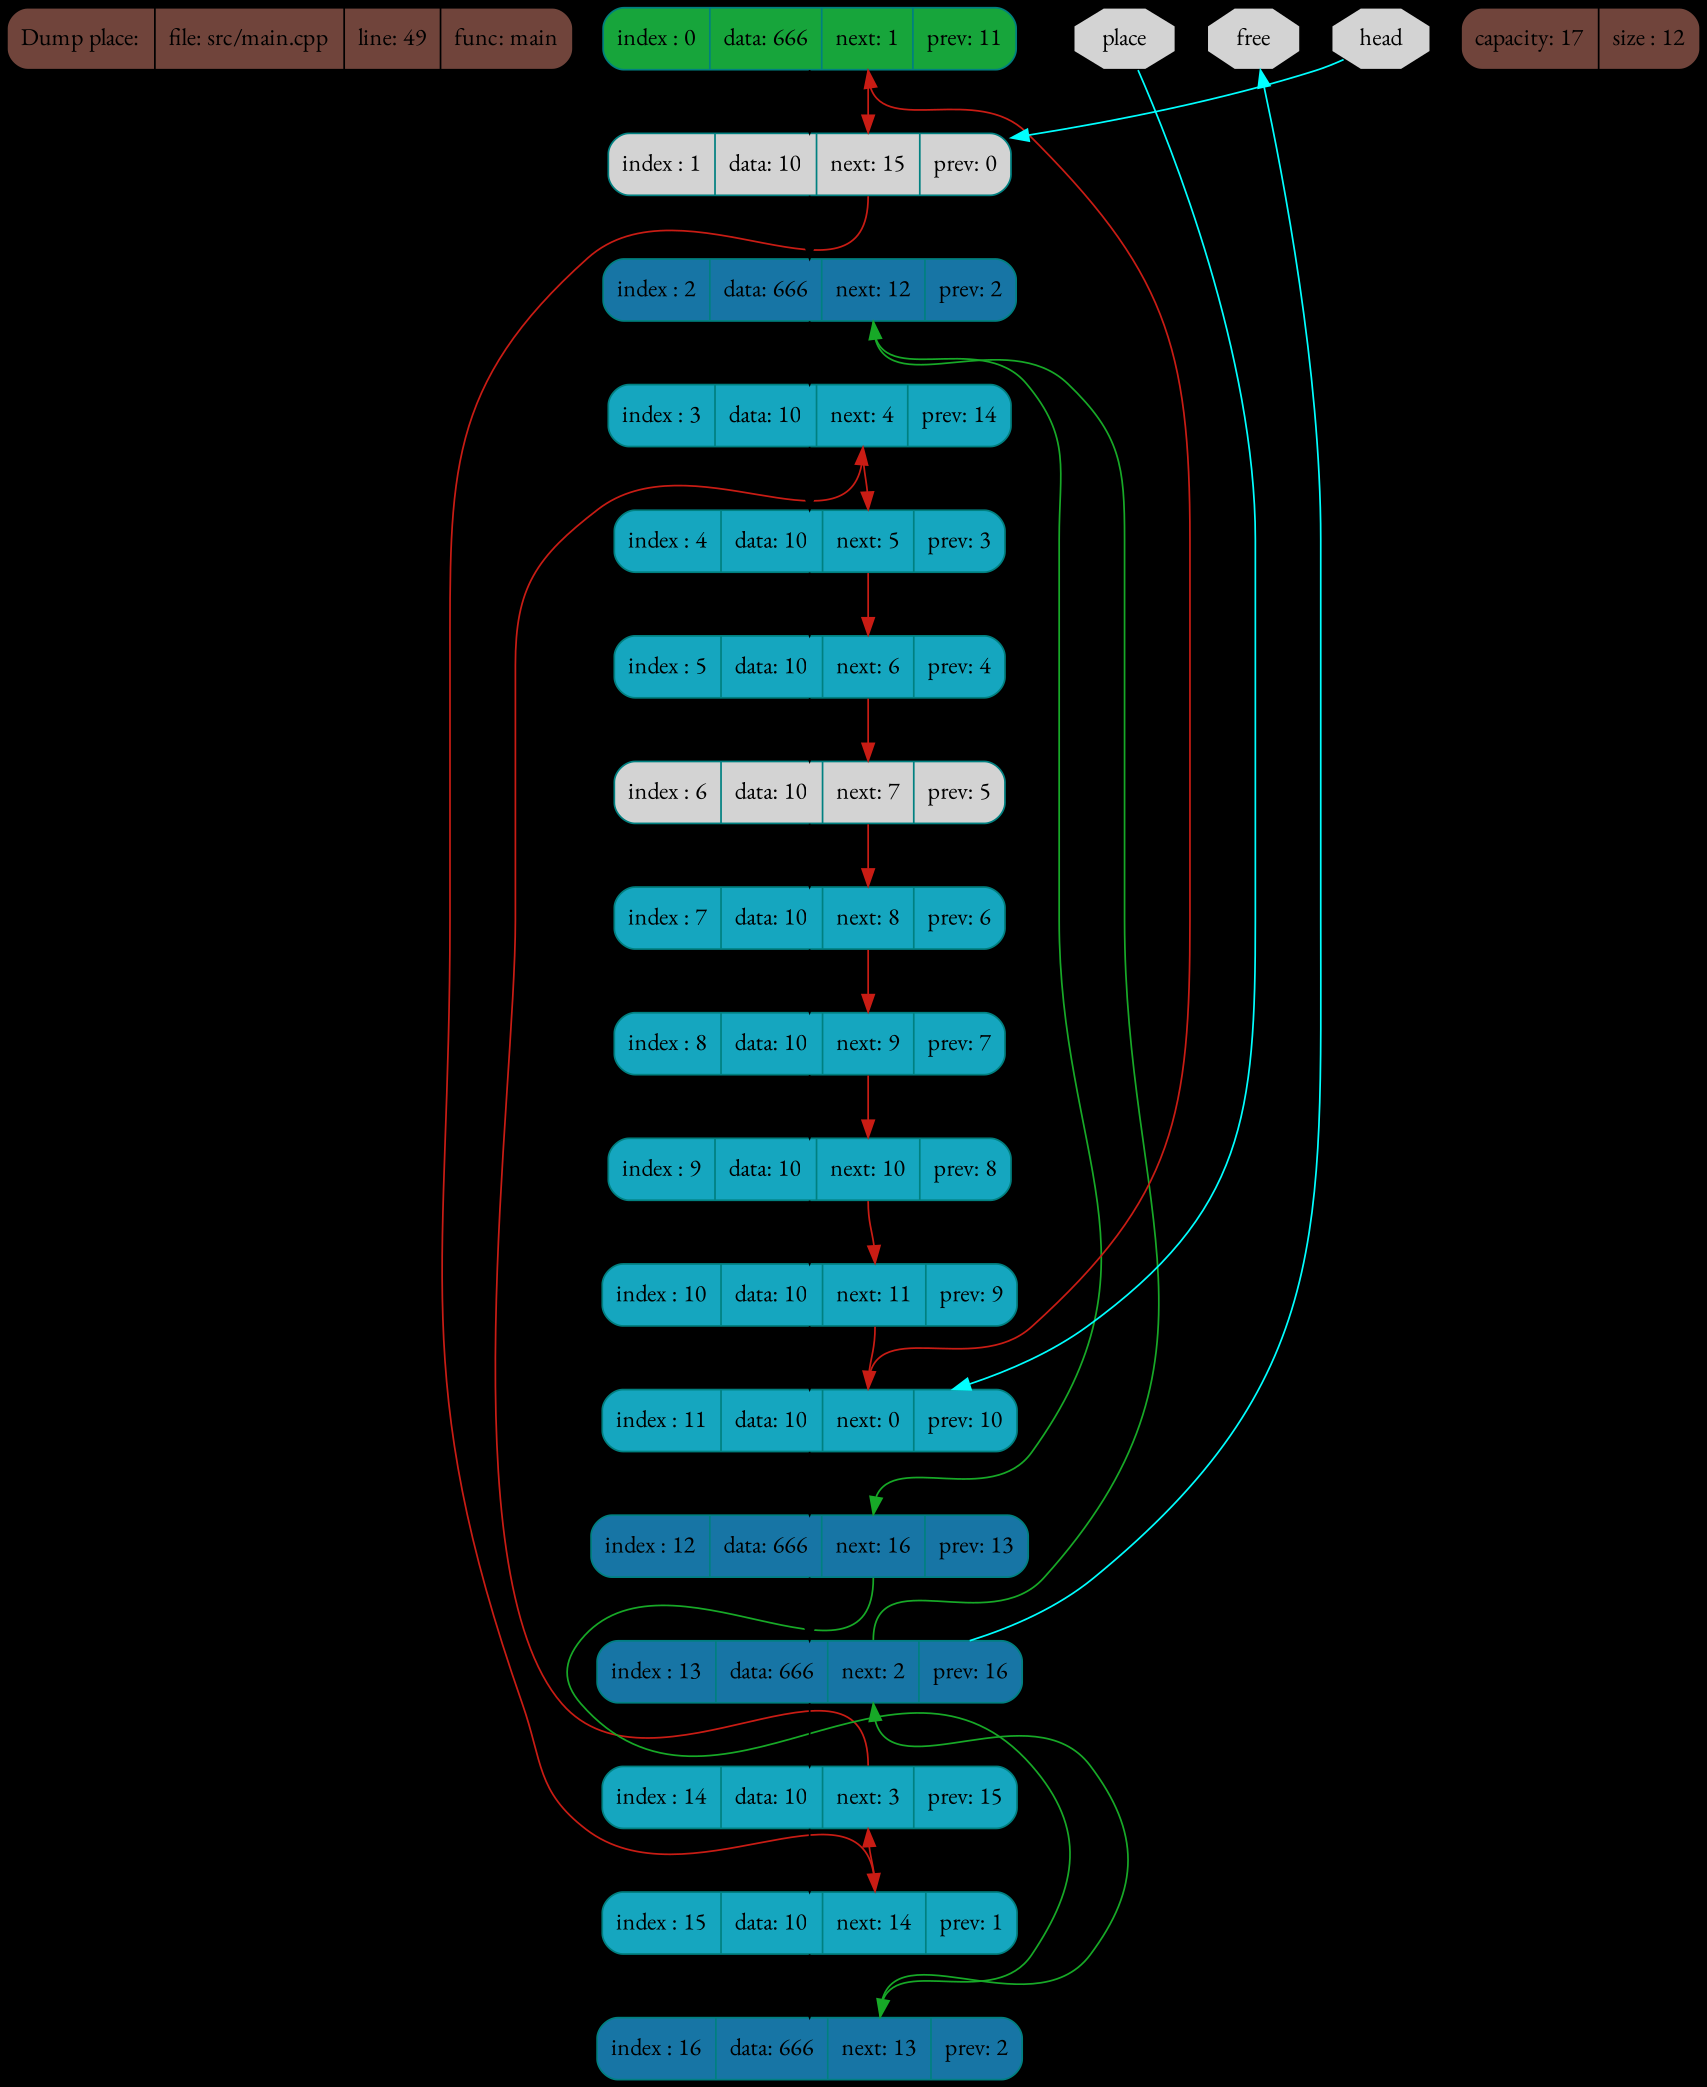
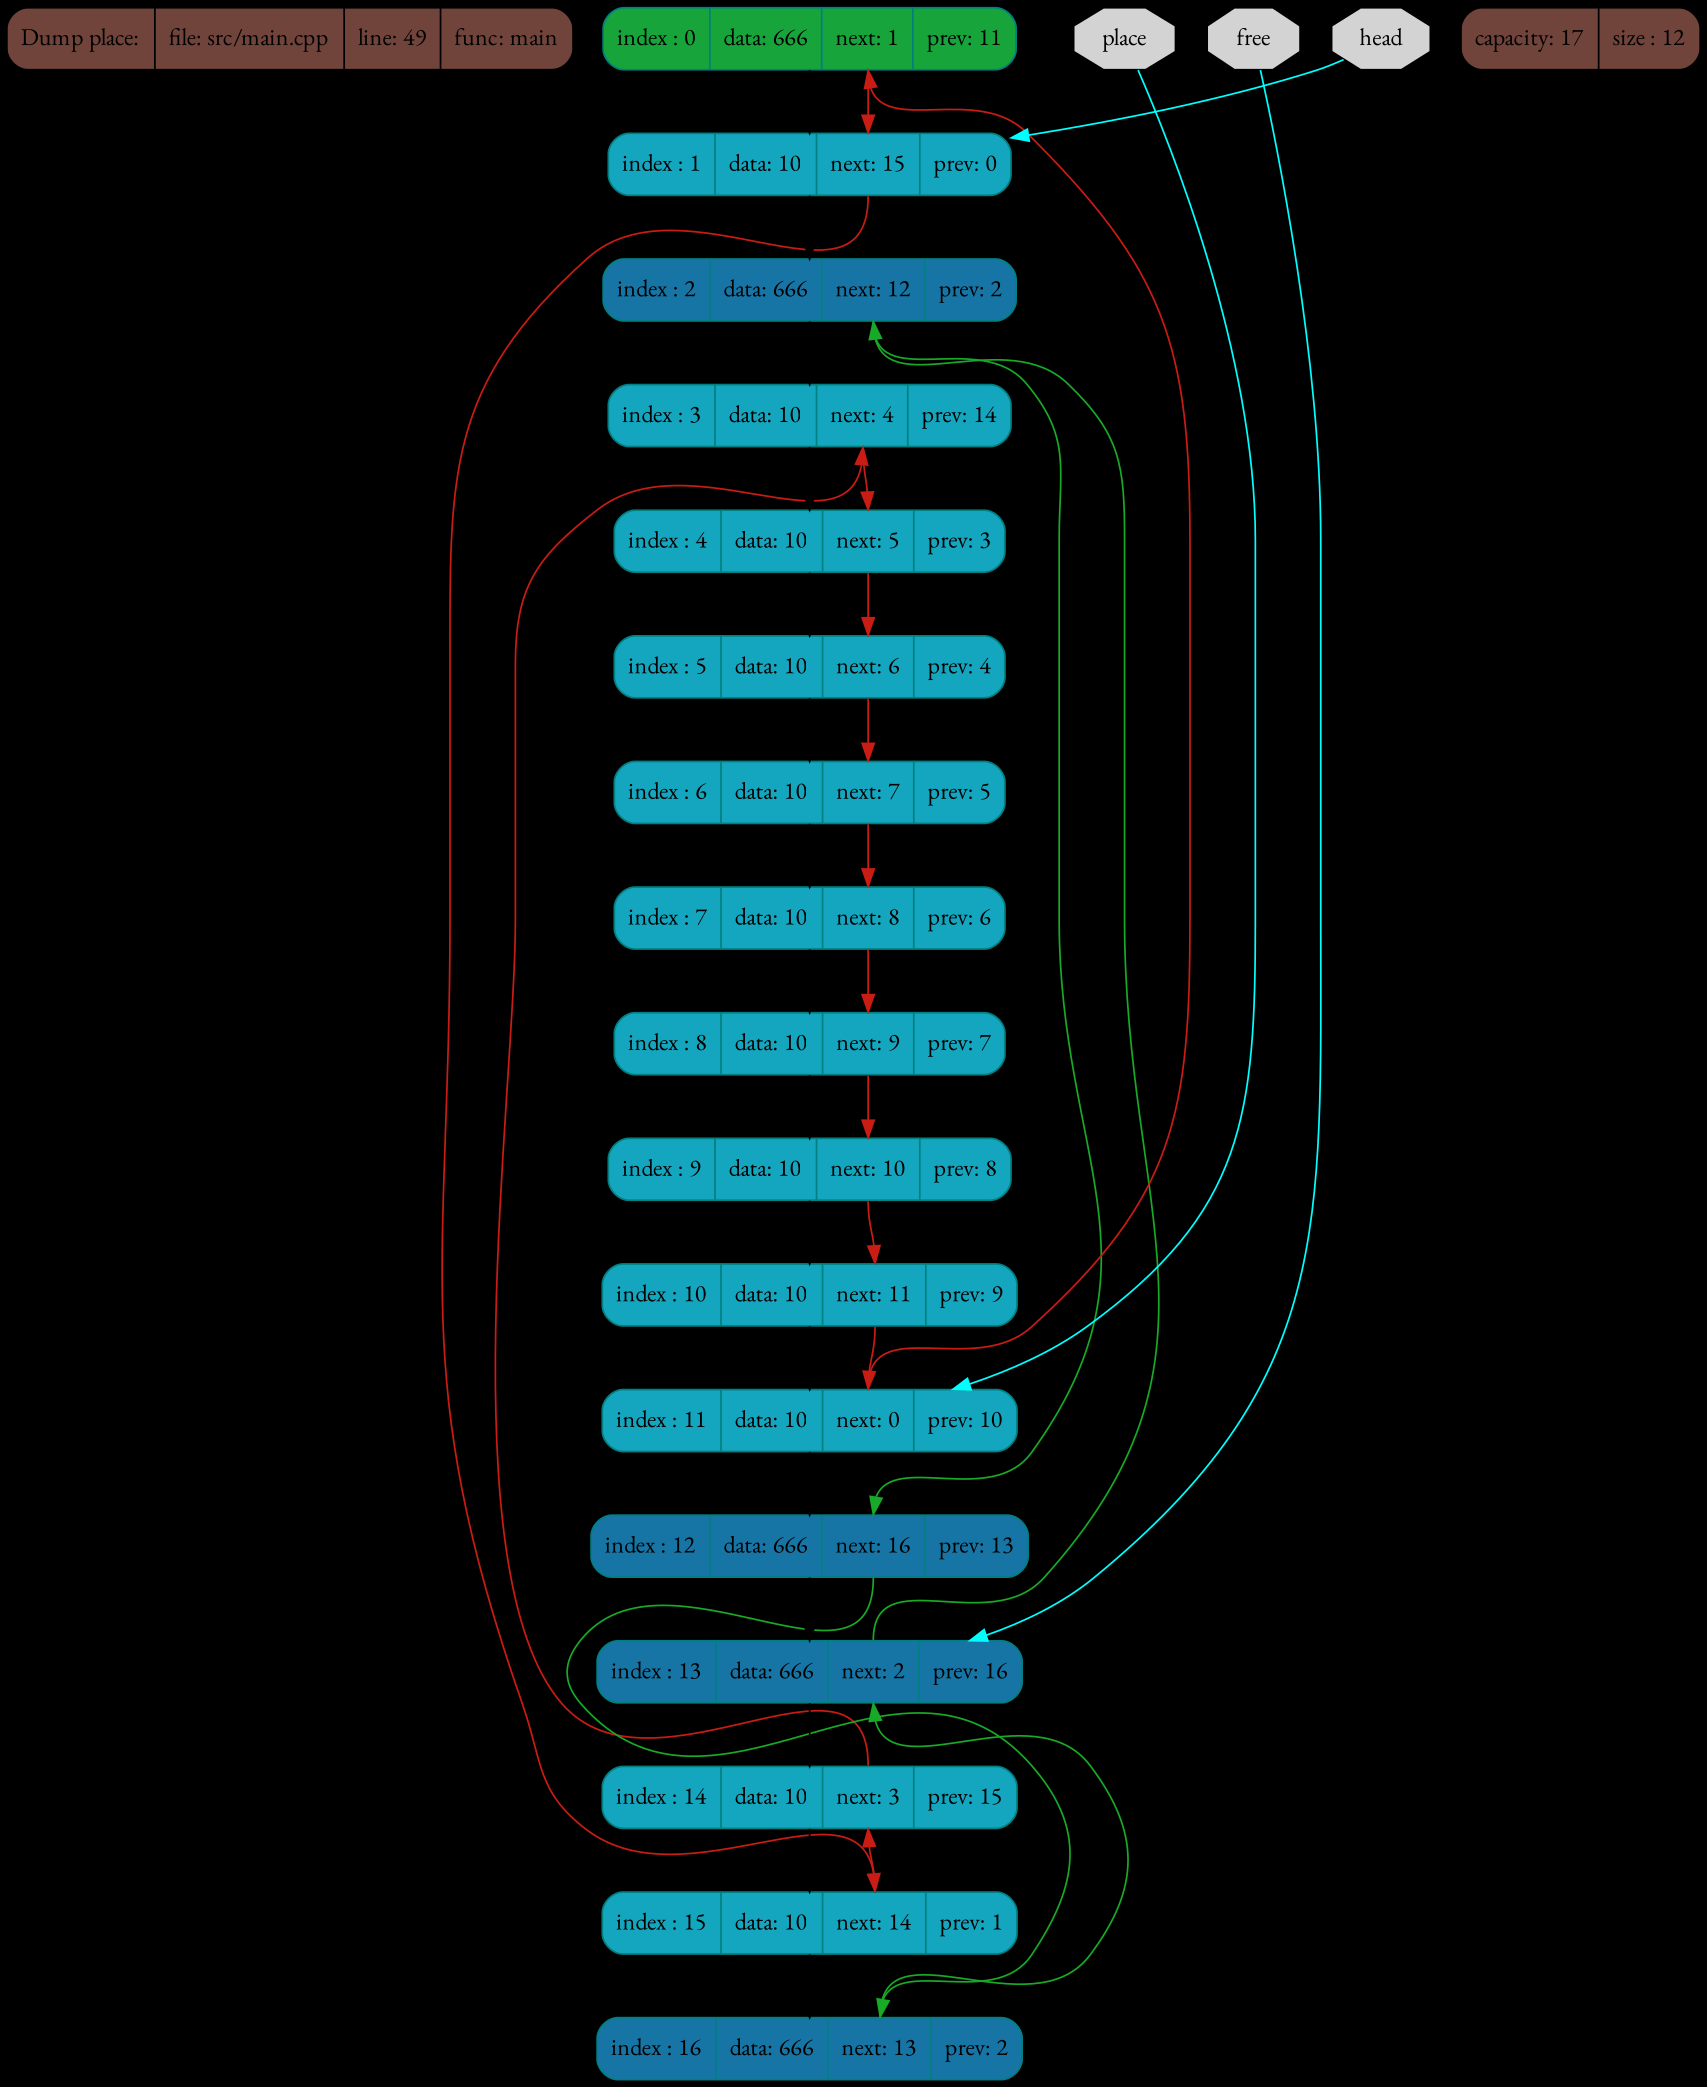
node "index : 1": fillcolor lightgray -> #15a6bf
node "index : 6": fillcolor lightgray -> #15a6bf
edge "index : 13" -> "free": reversed
